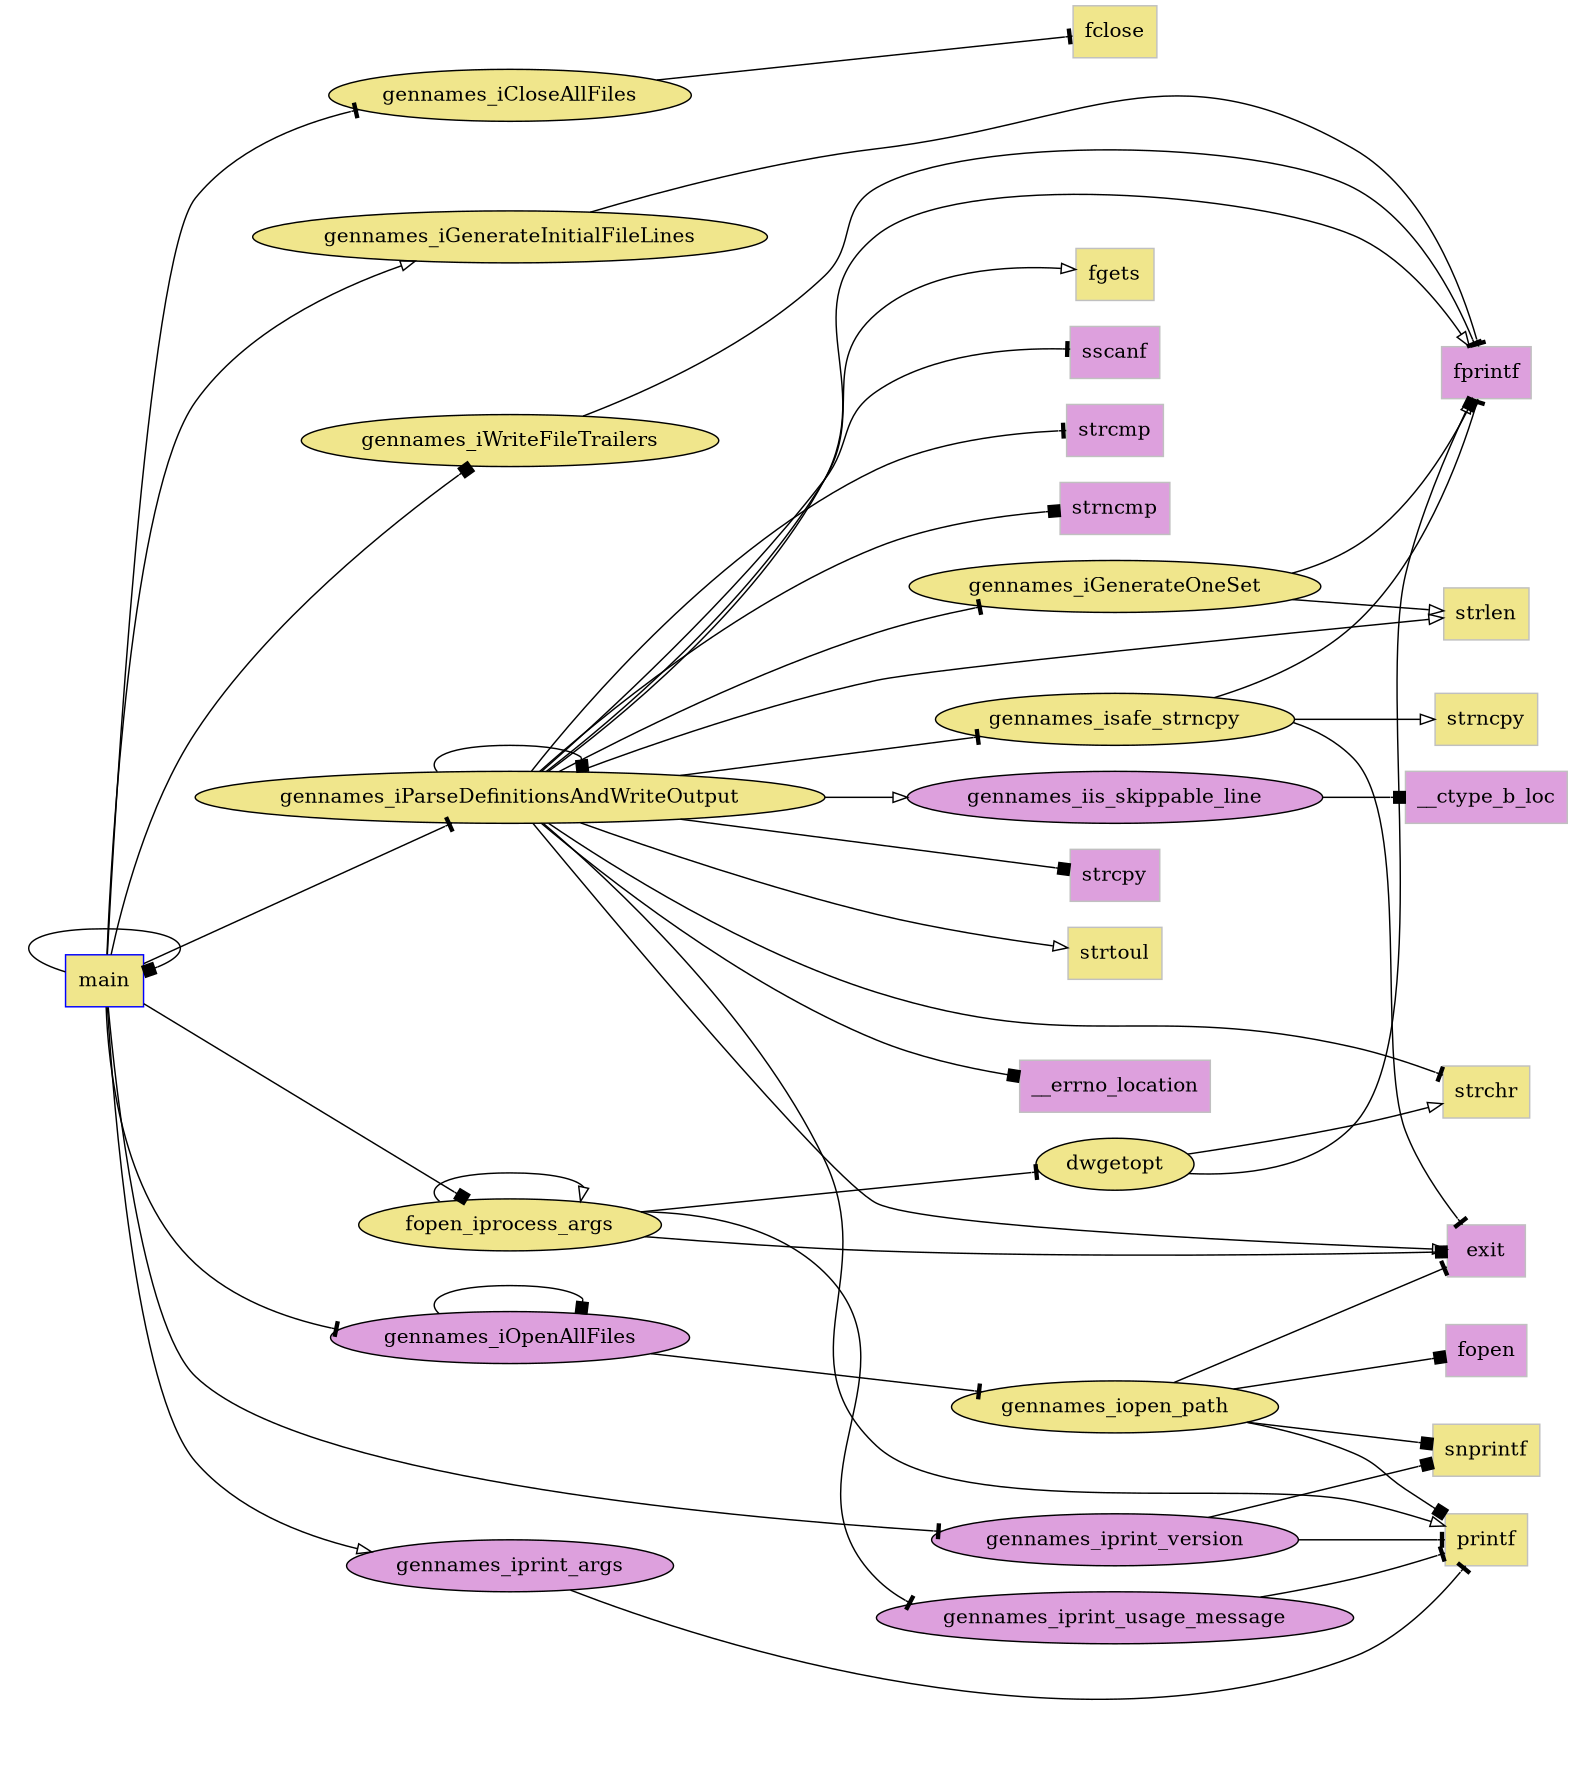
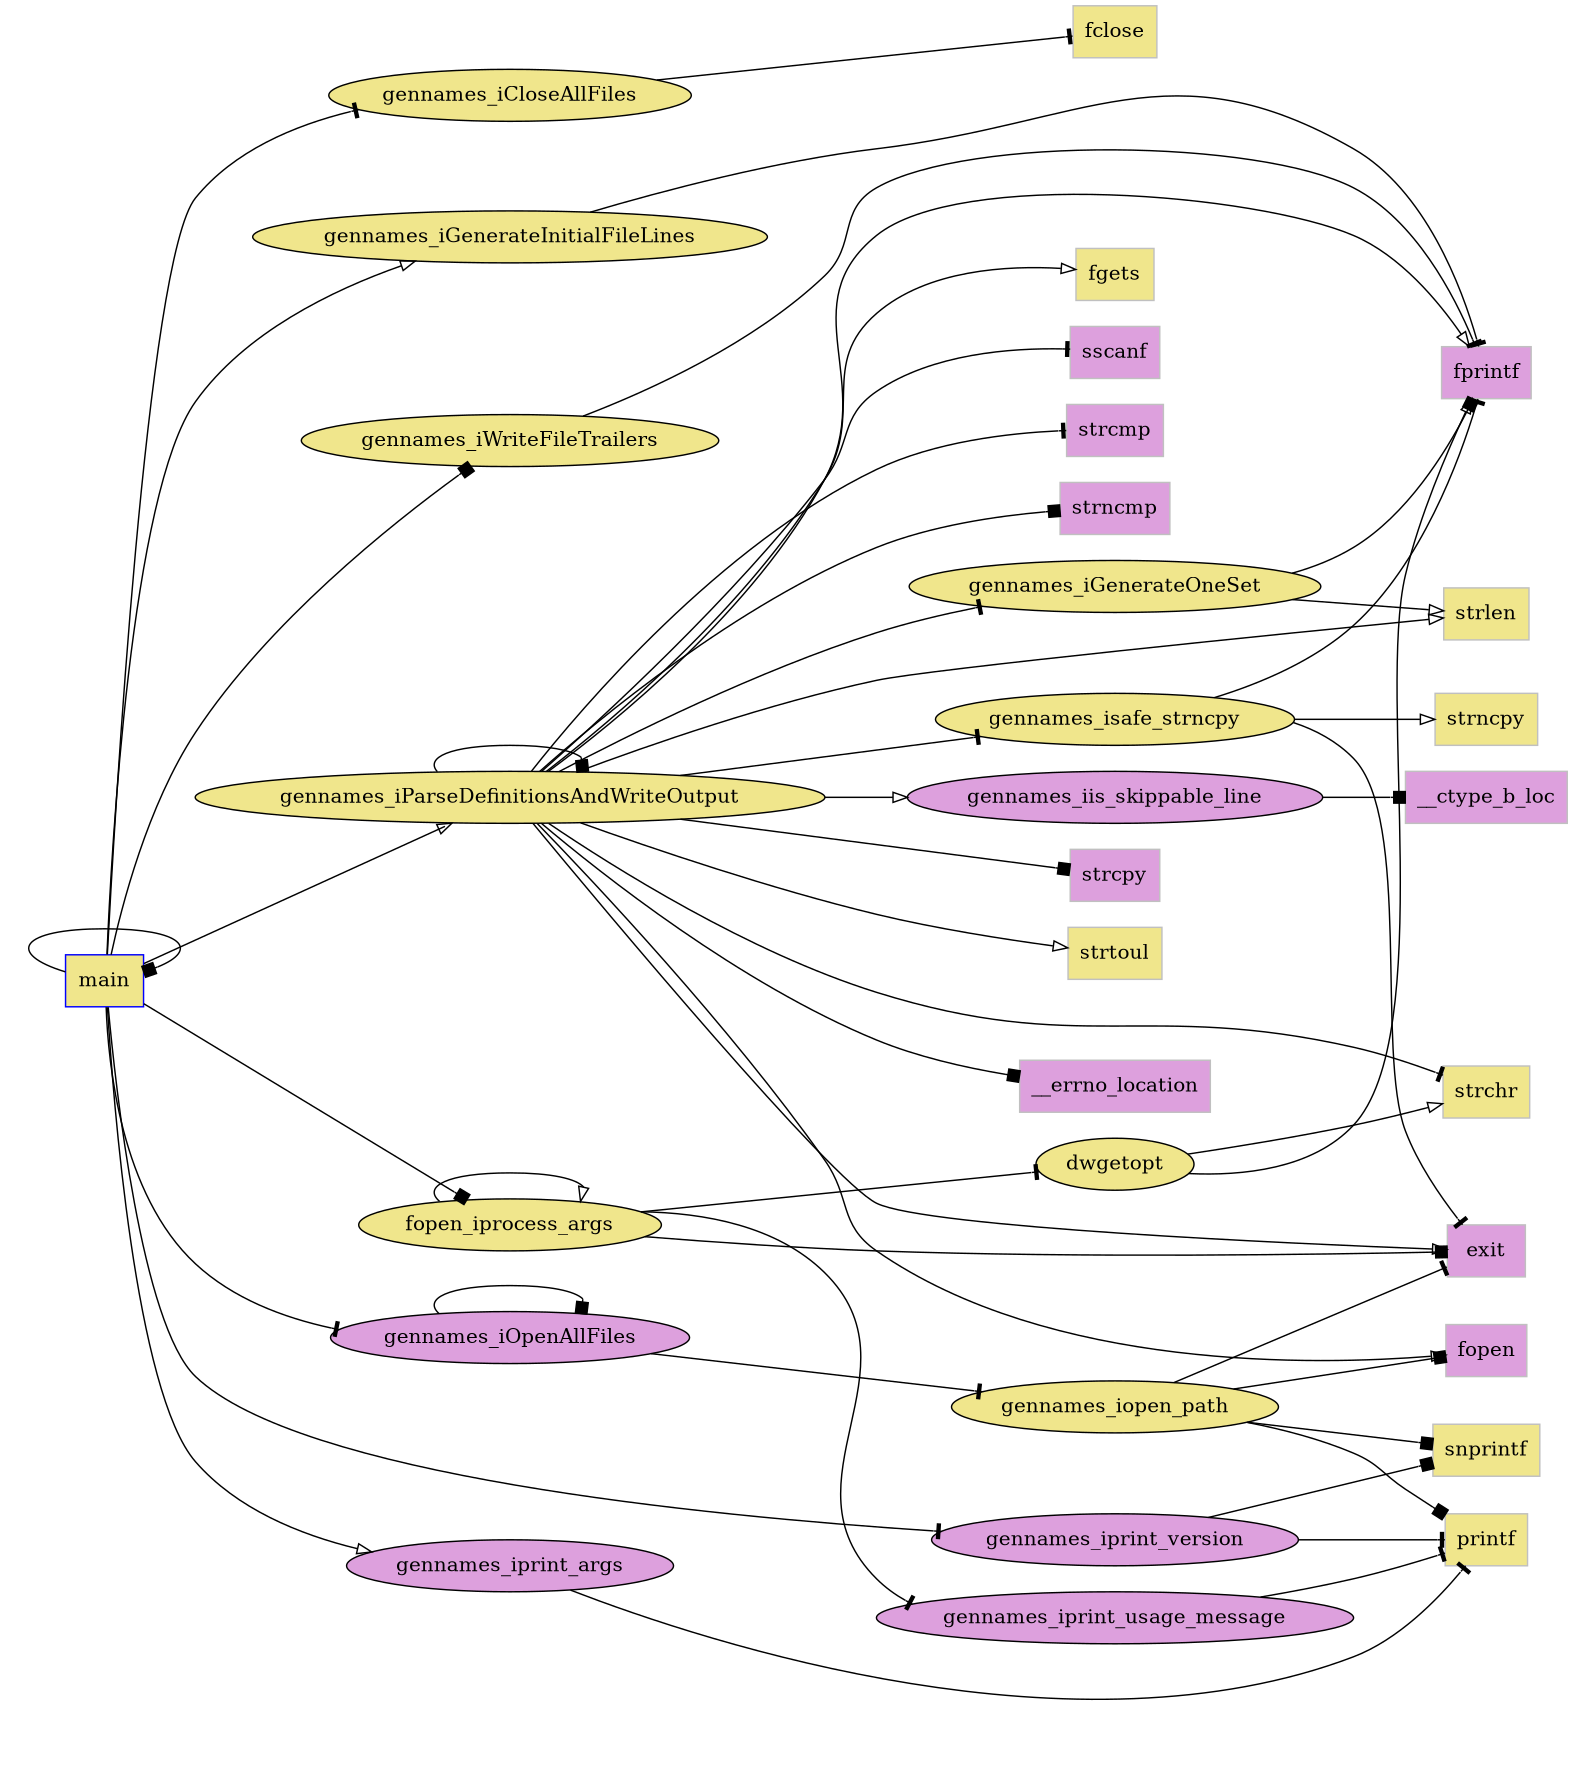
edge "main" -> "gennames_iParseDefinitionsAndWriteOutput": arrowhead tee -> onormal
edge "gennames_iParseDefinitionsAndWriteOutput" -> "printf": now "gennames_iParseDefinitionsAndWriteOutput" -> "fopen"
